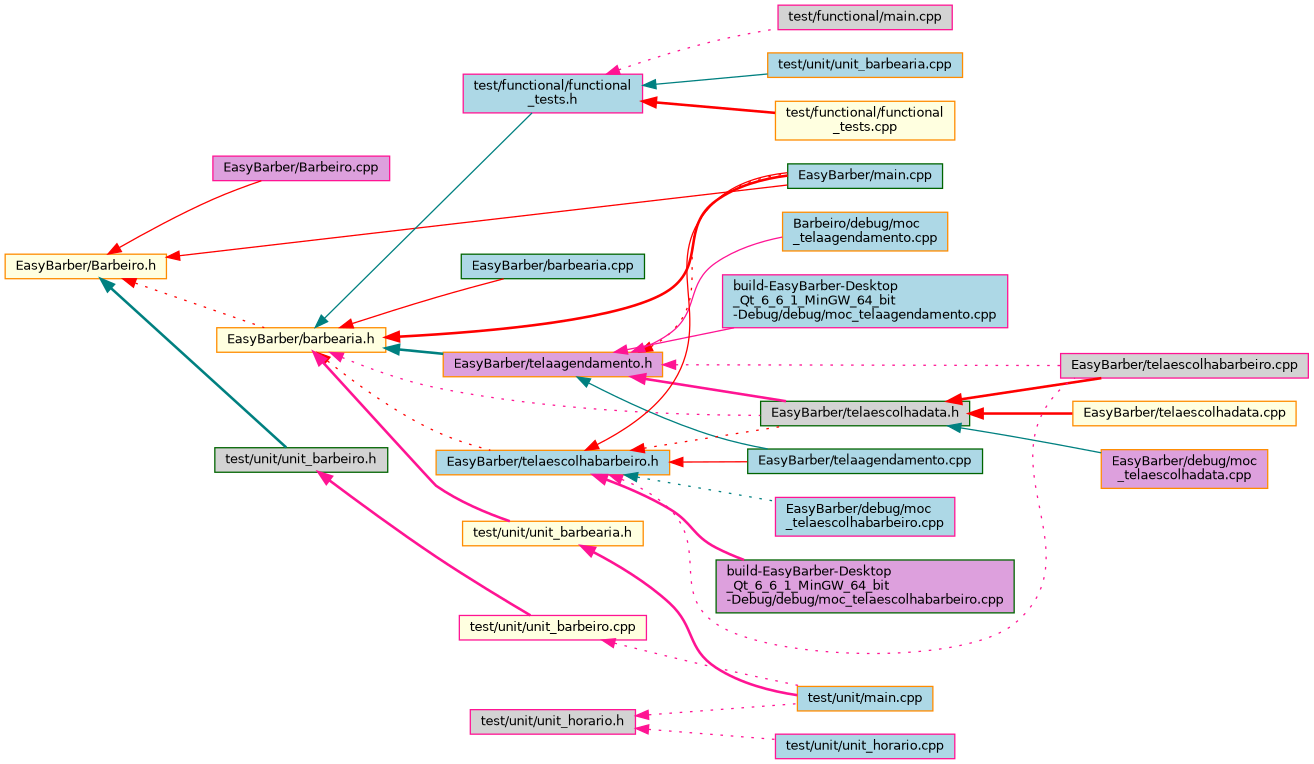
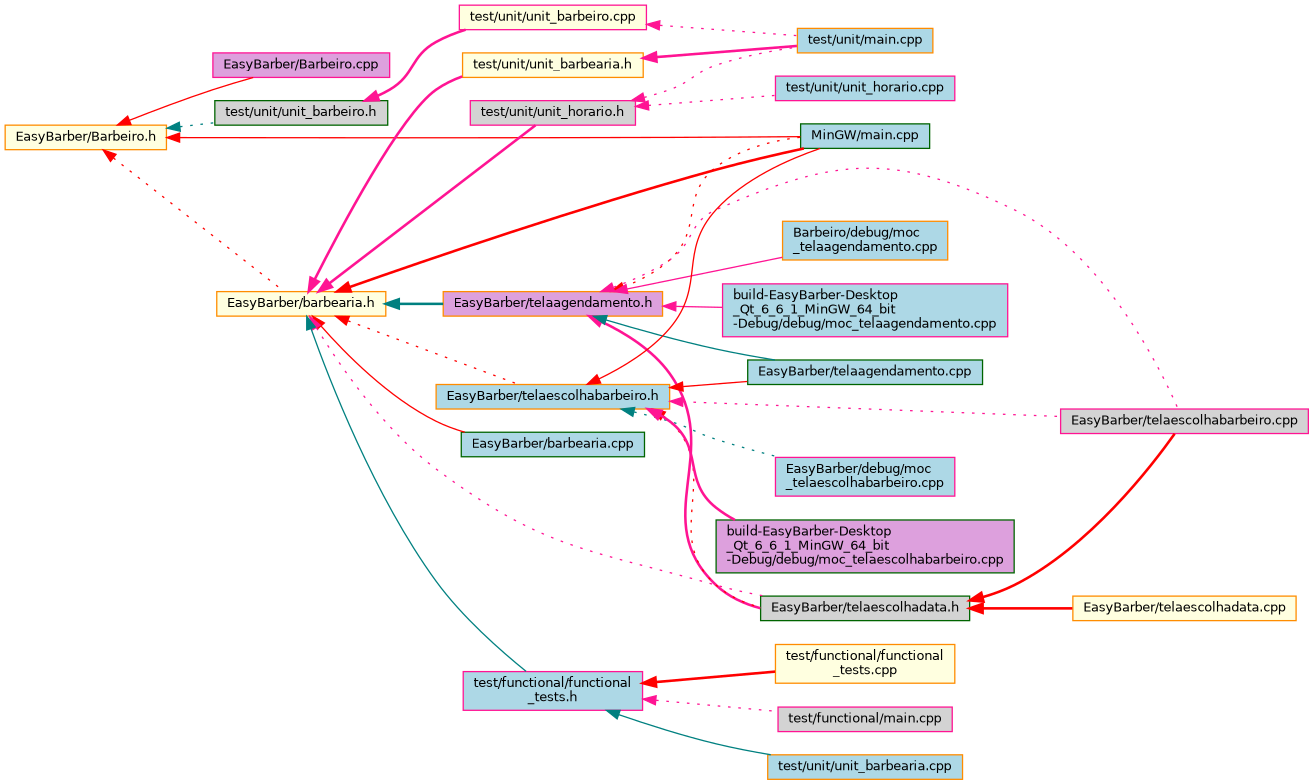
node "EasyBarber/main.cpp": label "EasyBarber/main.cpp" -> "MinGW/main.cpp"
edge "test/unit/unit_horario.h" -> "EasyBarber/barbearia.h": added
edge "test/unit/unit_barbeiro.h" -> "EasyBarber/Barbeiro.h": style bold -> dotted
node "EasyBarber/debug/moc _telaescolhadata.cpp": removed
